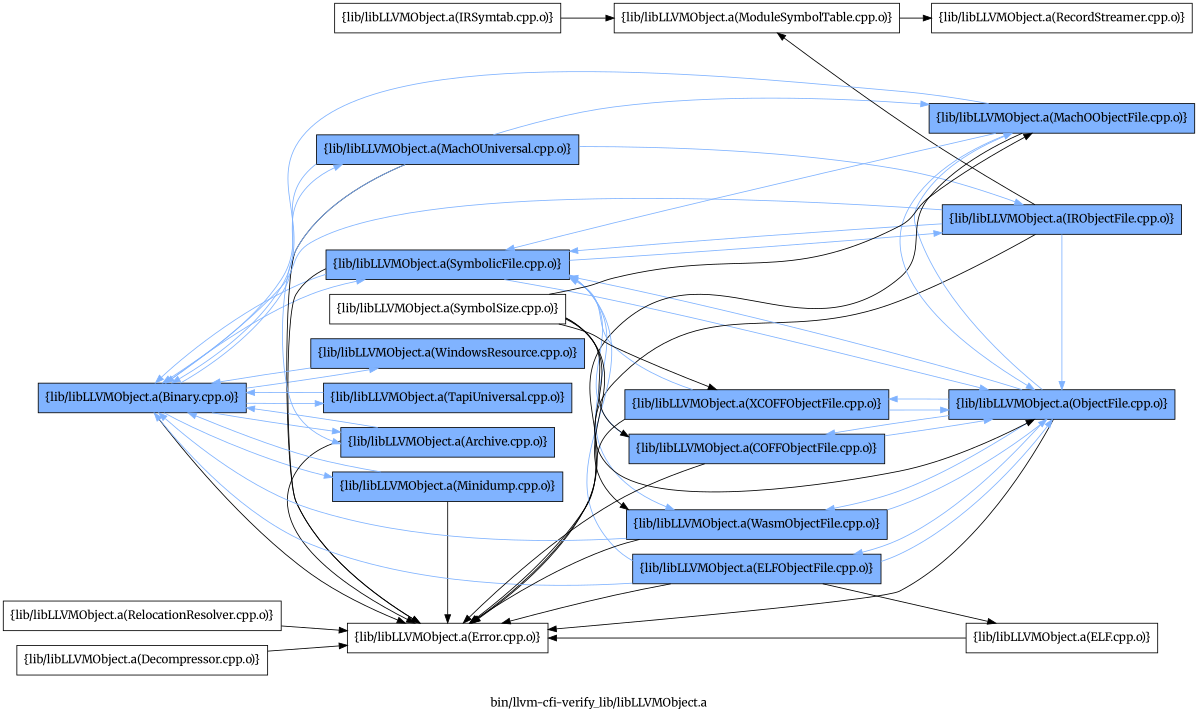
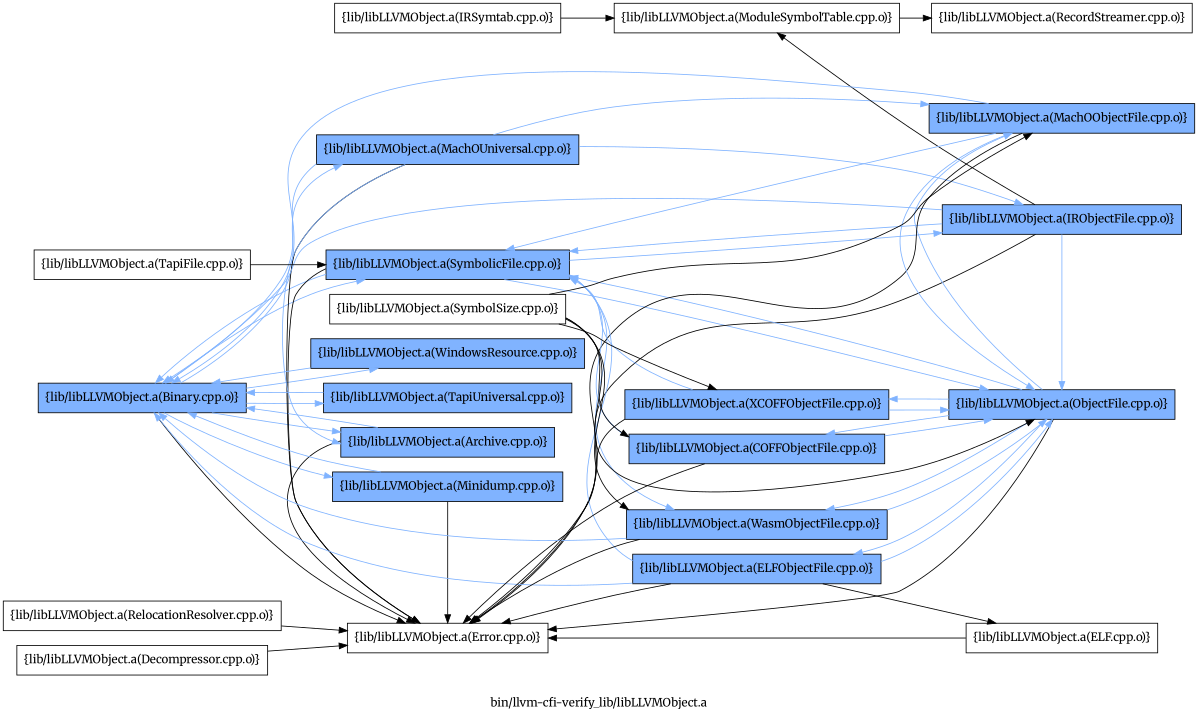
node "{lib/libLLVMObject.a(TapiFile.cpp.o)}": added
